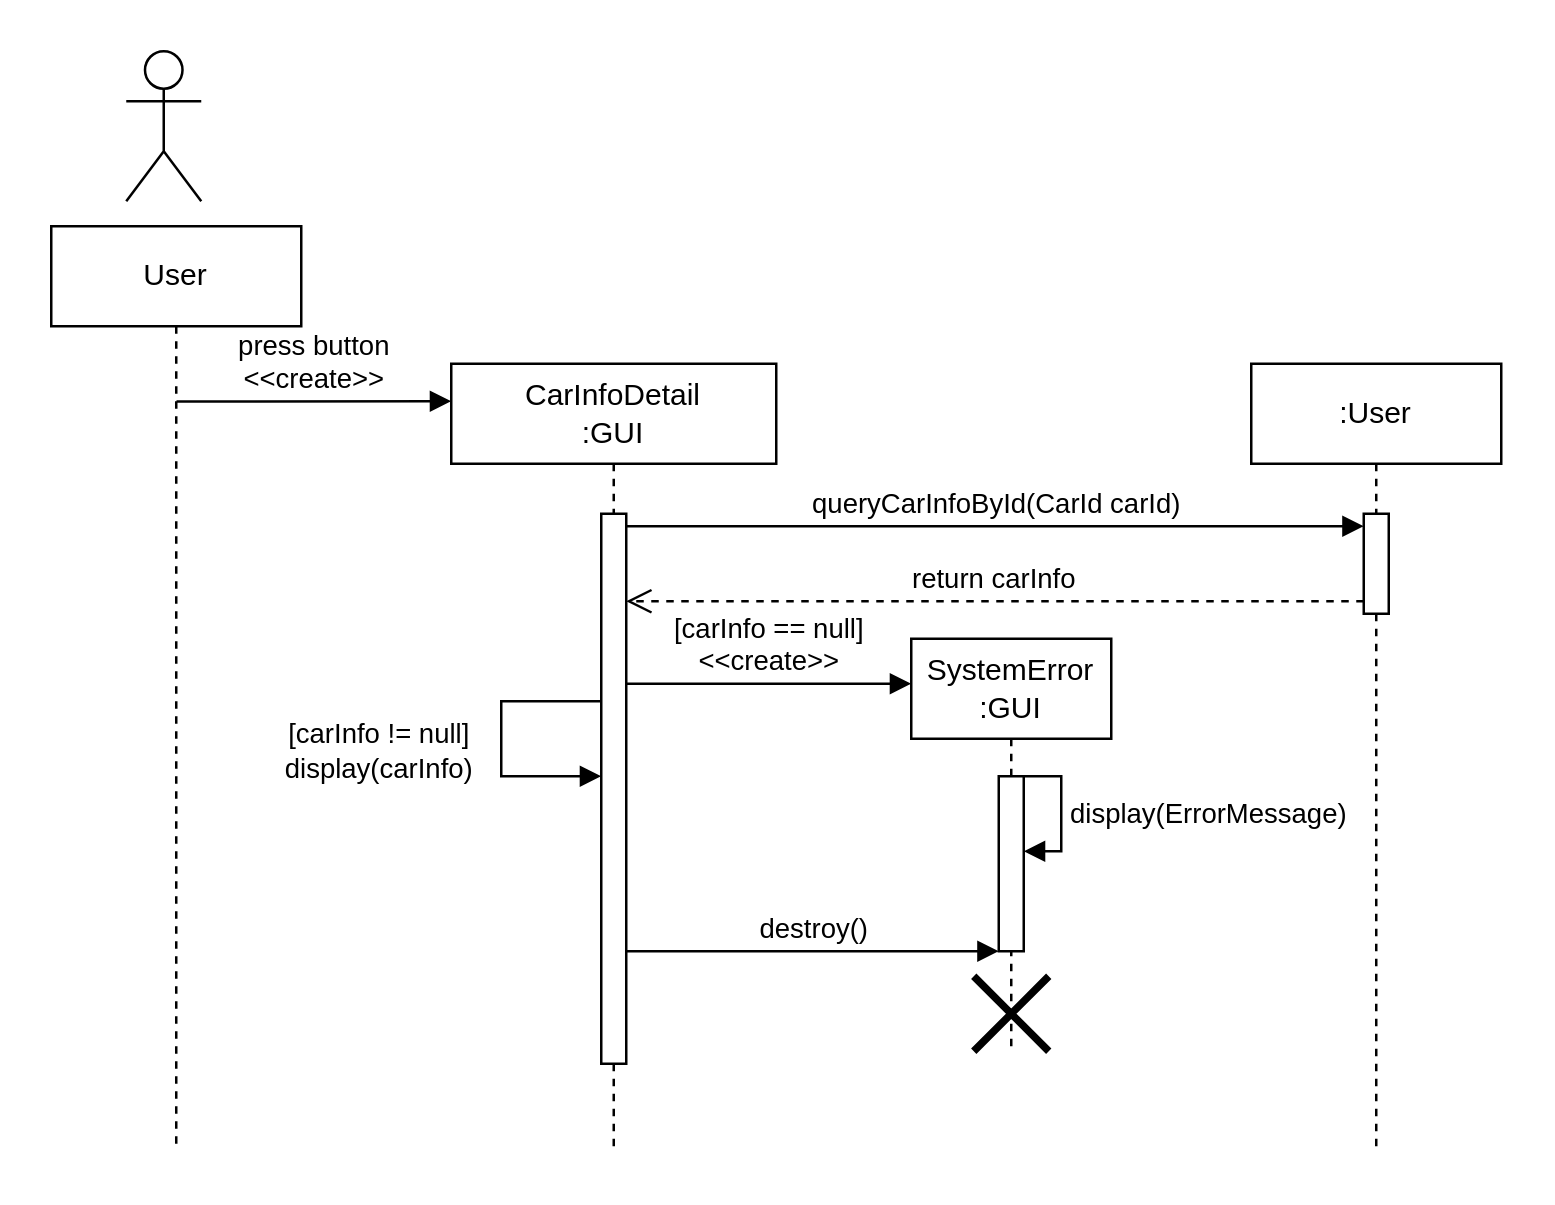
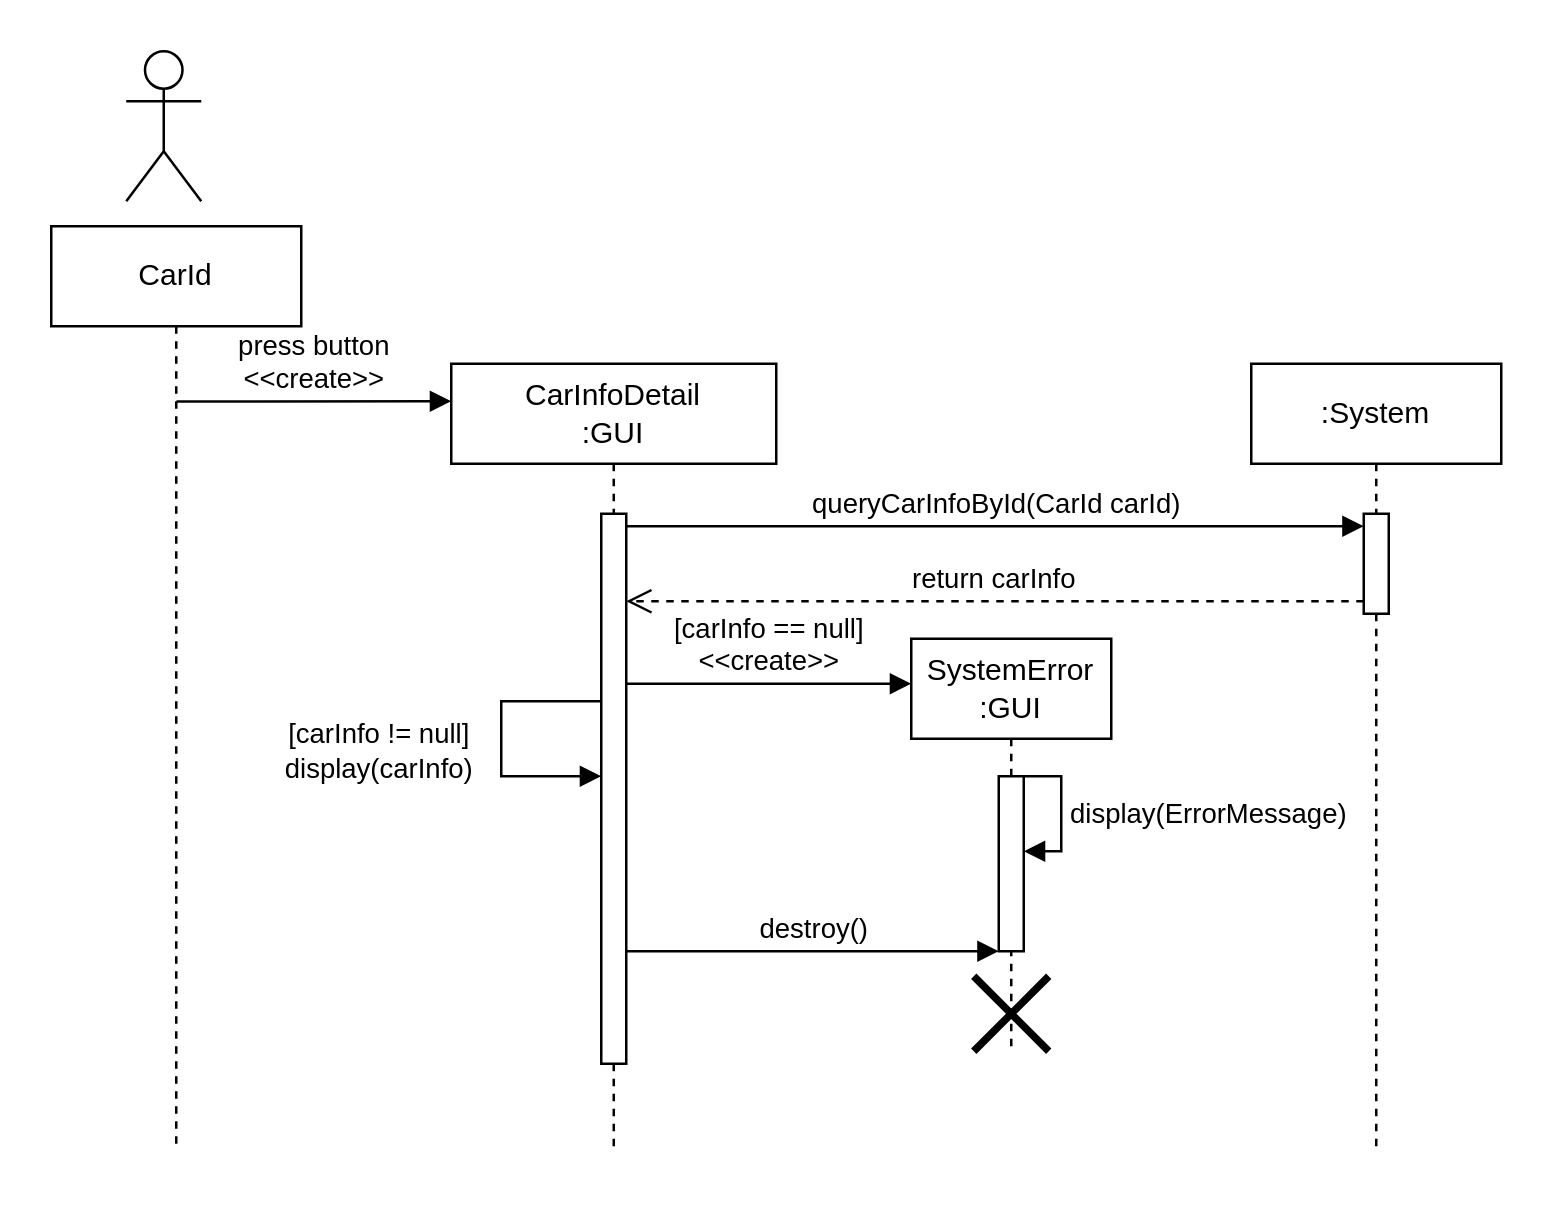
node "User": label "User" -> "CarId"
node ":User": label ":User" -> ":System"
